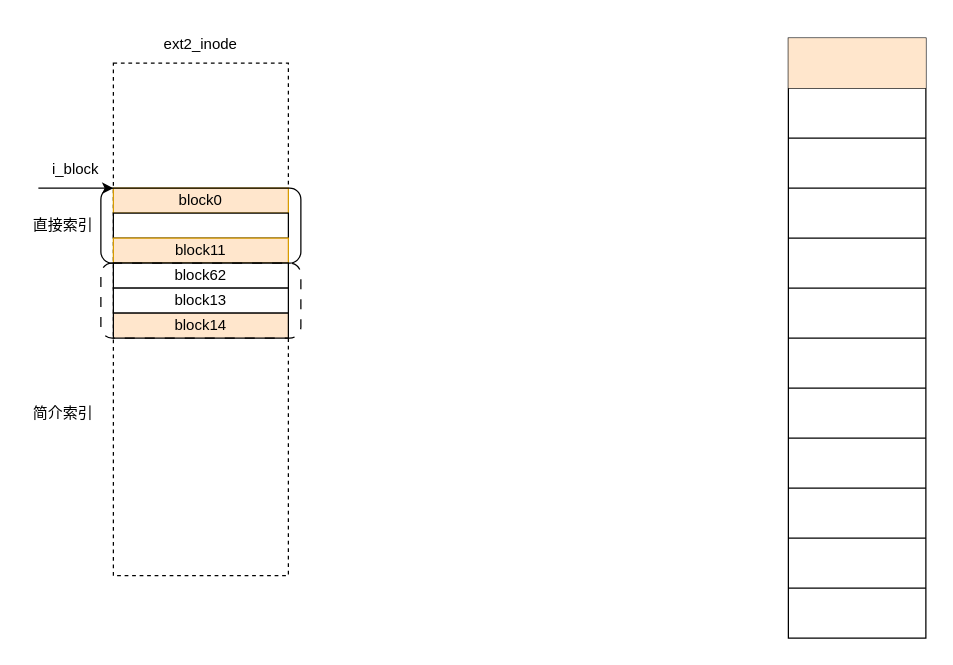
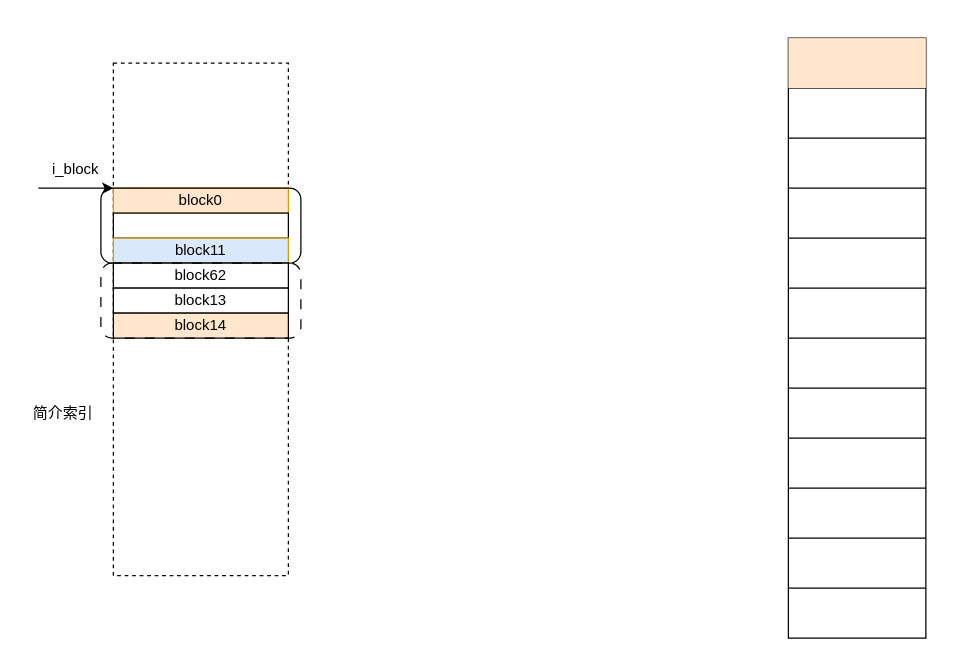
node "ext2_inode": removed
node "直接索引": removed
node "block11": fillcolor #ffe6cc -> #dae8fc
